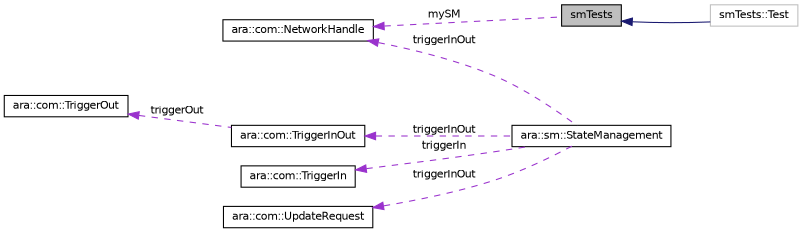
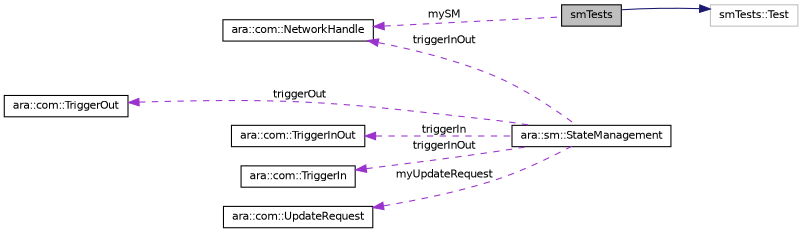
edge "smTests::Test" -> "smTests": reversed
edge "ara::com::TriggerInOut" -> "ara::com::TriggerOut": now "ara::sm::StateManagement" -> "ara::com::TriggerOut"
edge "ara::sm::StateManagement" -> "ara::com::TriggerInOut": label " triggerInOut" -> " triggerIn"
edge "ara::sm::StateManagement" -> "ara::com::TriggerIn": label " triggerIn" -> " triggerInOut"
edge "ara::sm::StateManagement" -> "ara::com::UpdateRequest": label " triggerInOut" -> " myUpdateRequest"
